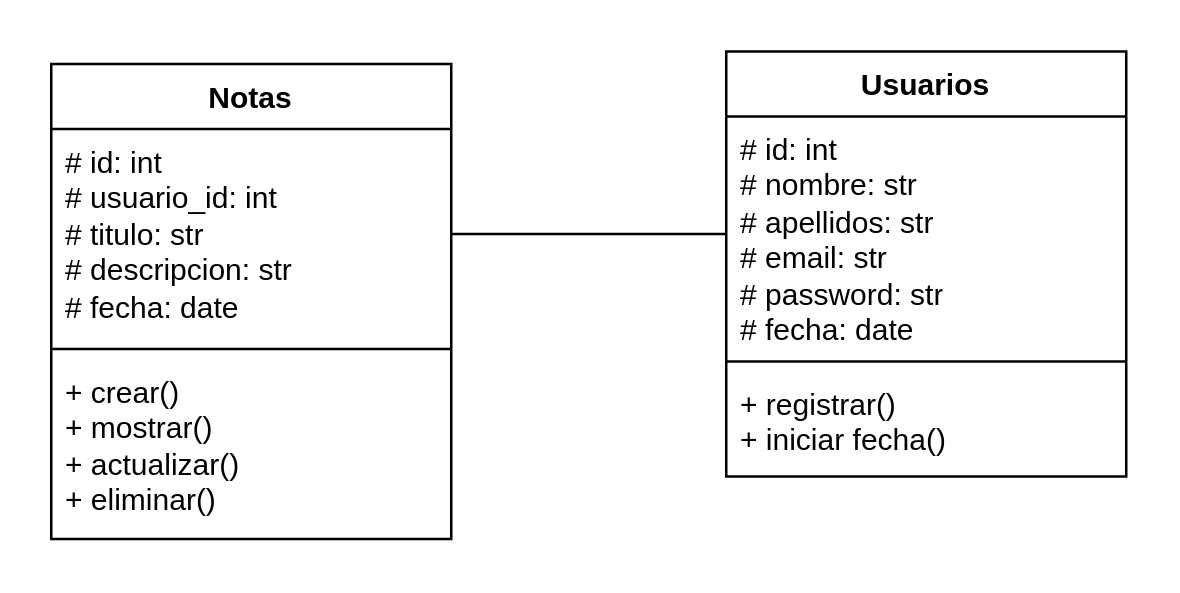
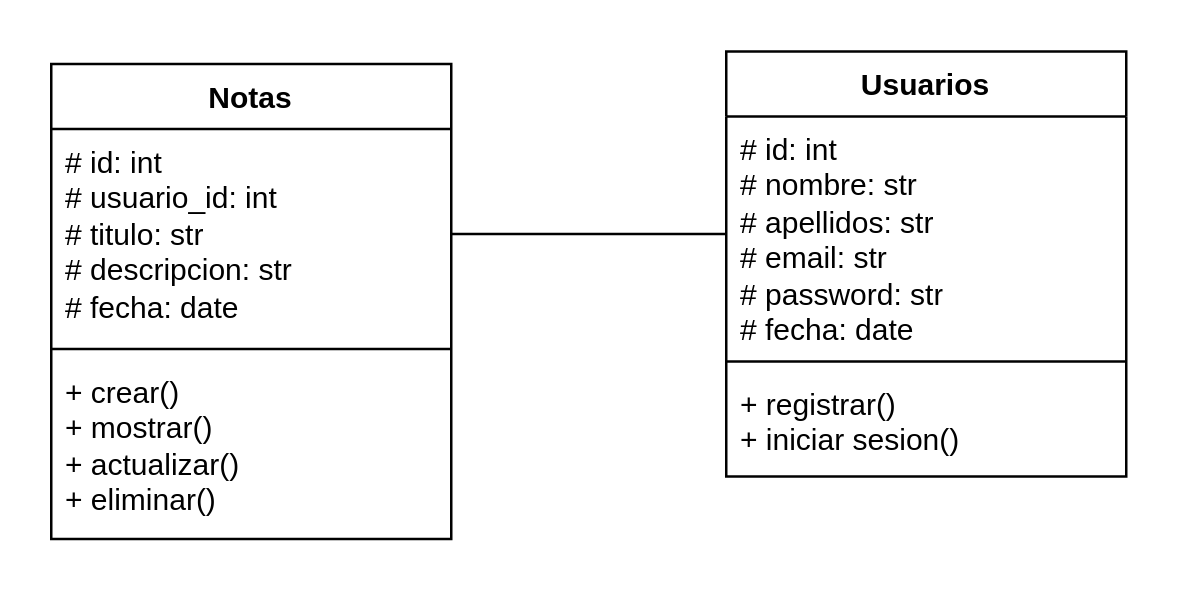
node "+ registrar() + iniciar fecha()": label "+ registrar() + iniciar fecha()" -> "+ registrar() + iniciar sesion()"
